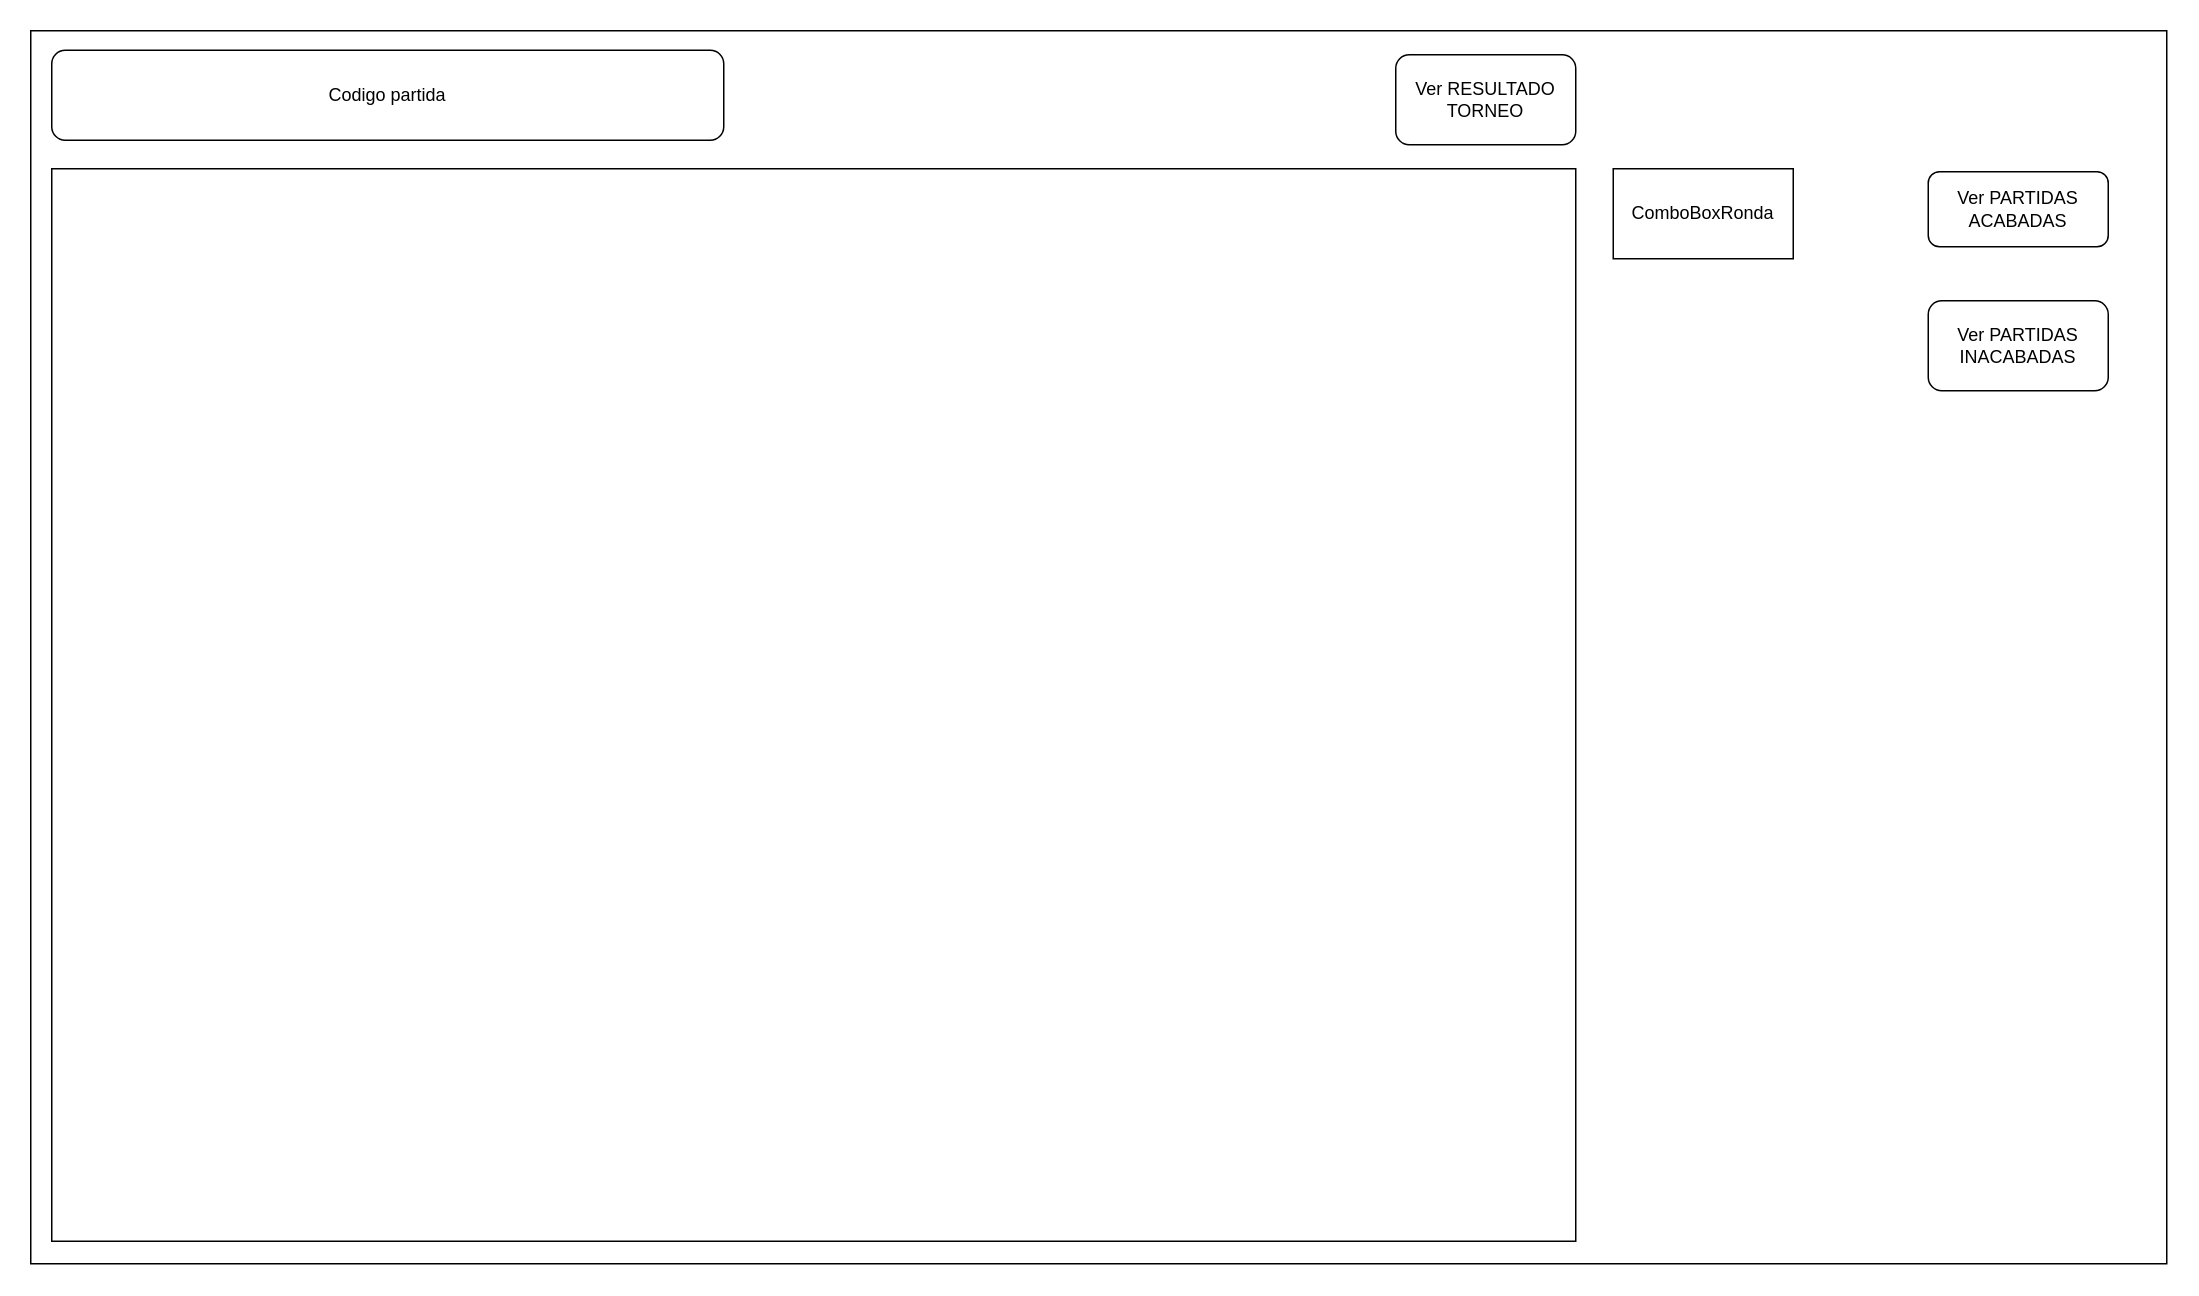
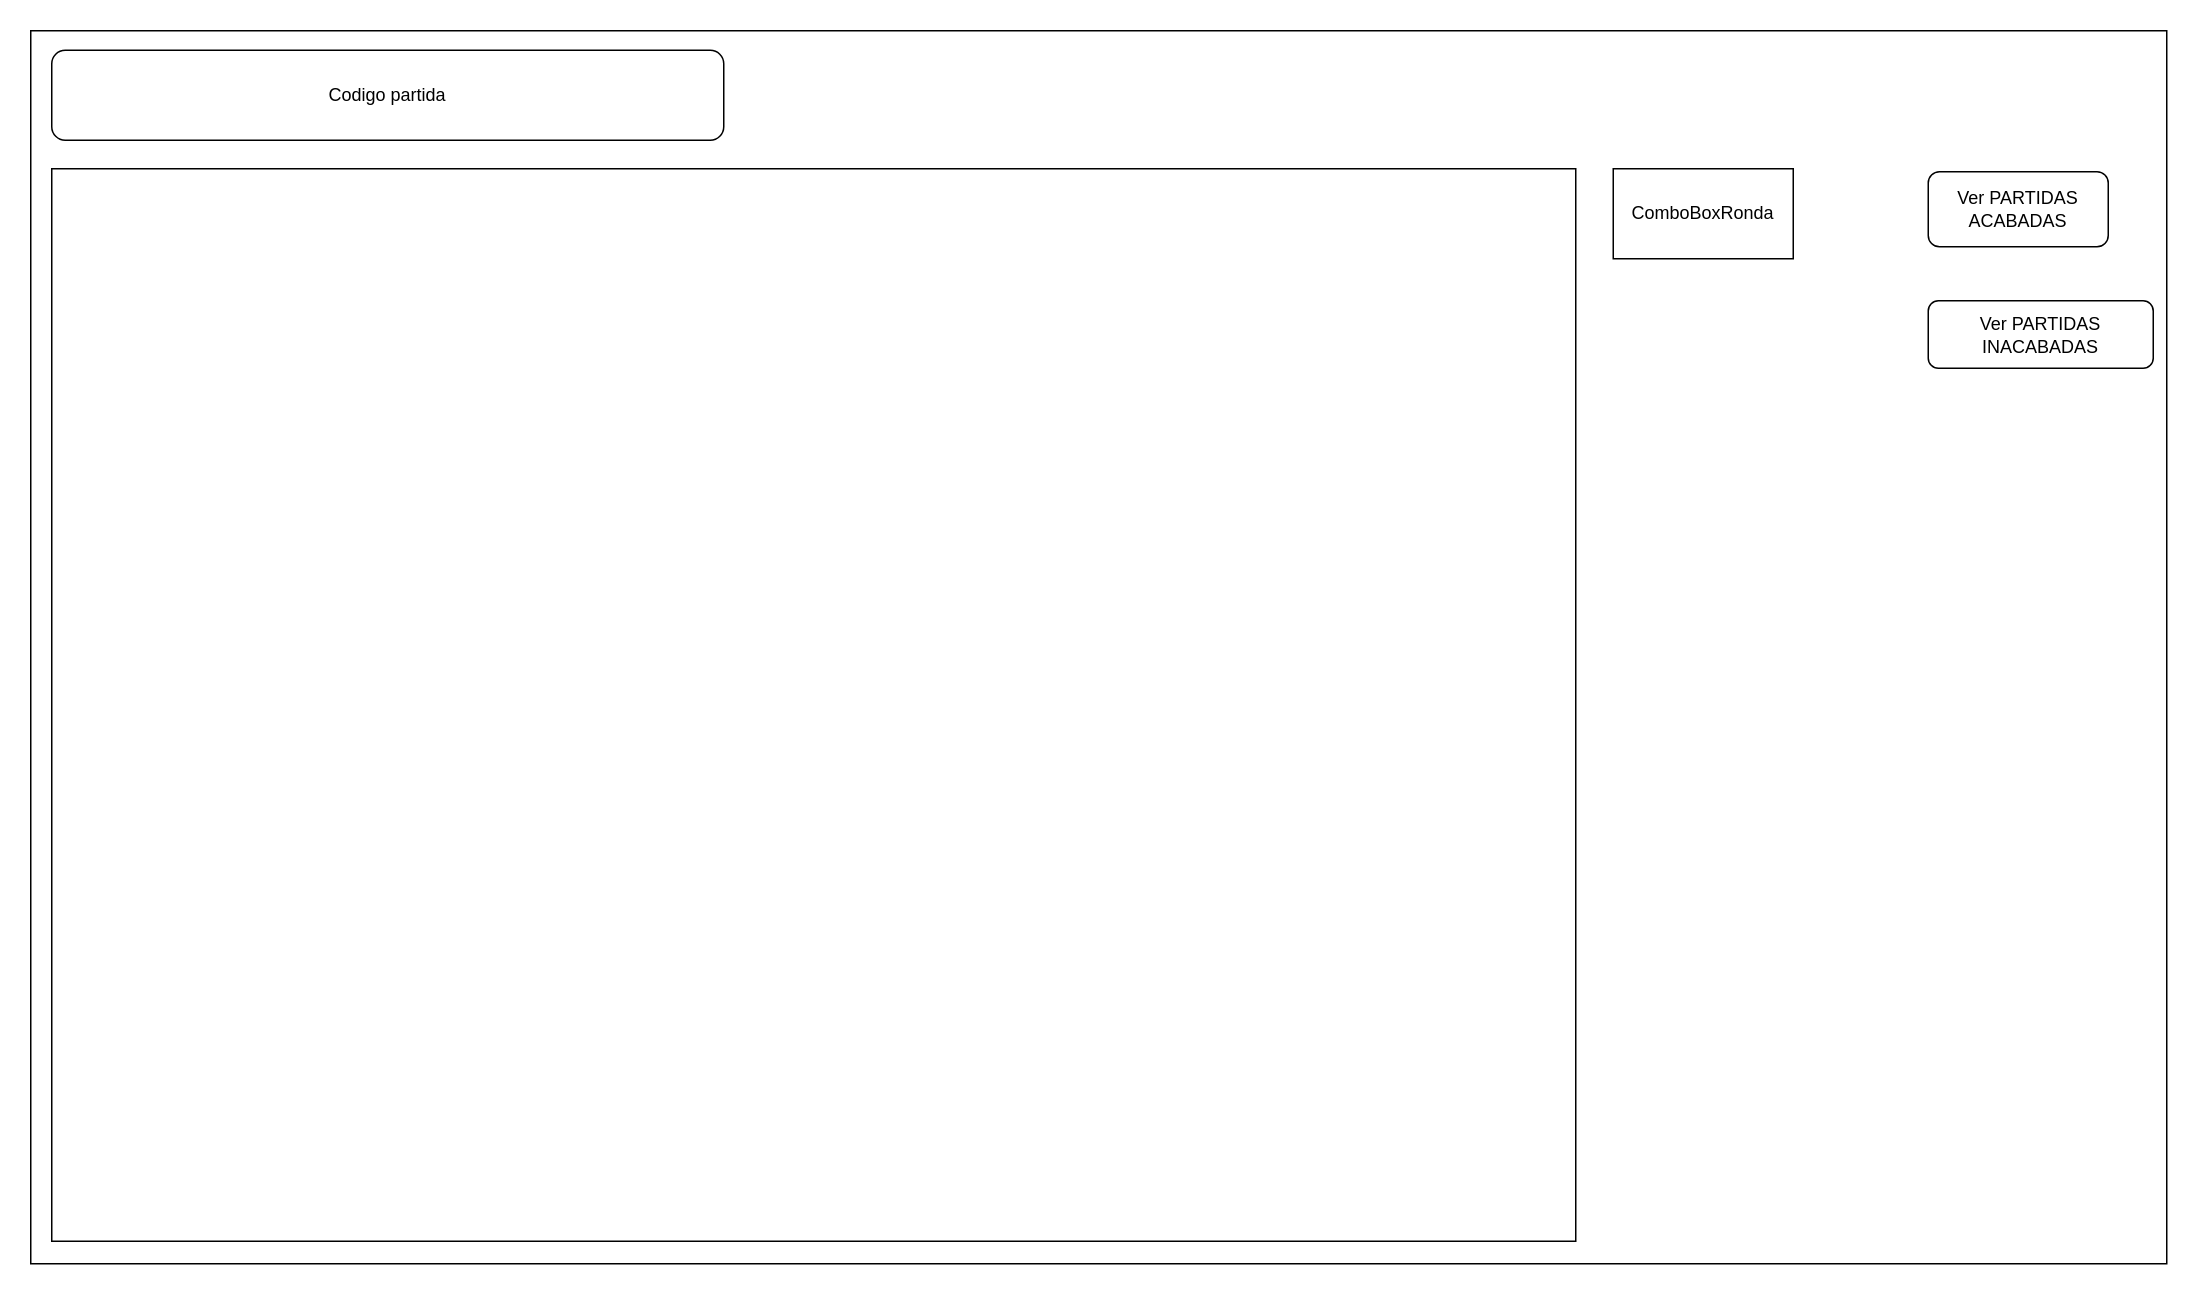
node "Ver RESULTADO TORNEO": removed
node "Ver PARTIDAS INACABADAS": size 180x90 -> 225x68
